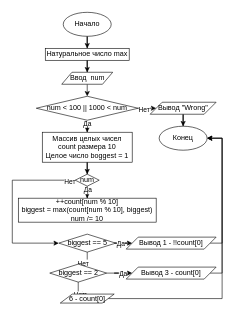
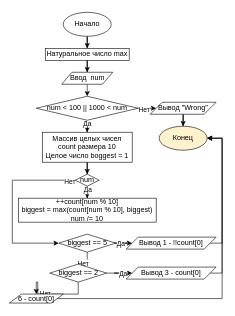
node "Конец": fillcolor #ffffff -> #fff2cc
node "6 - count[0]": moved (87, 299) -> (36, 299)
